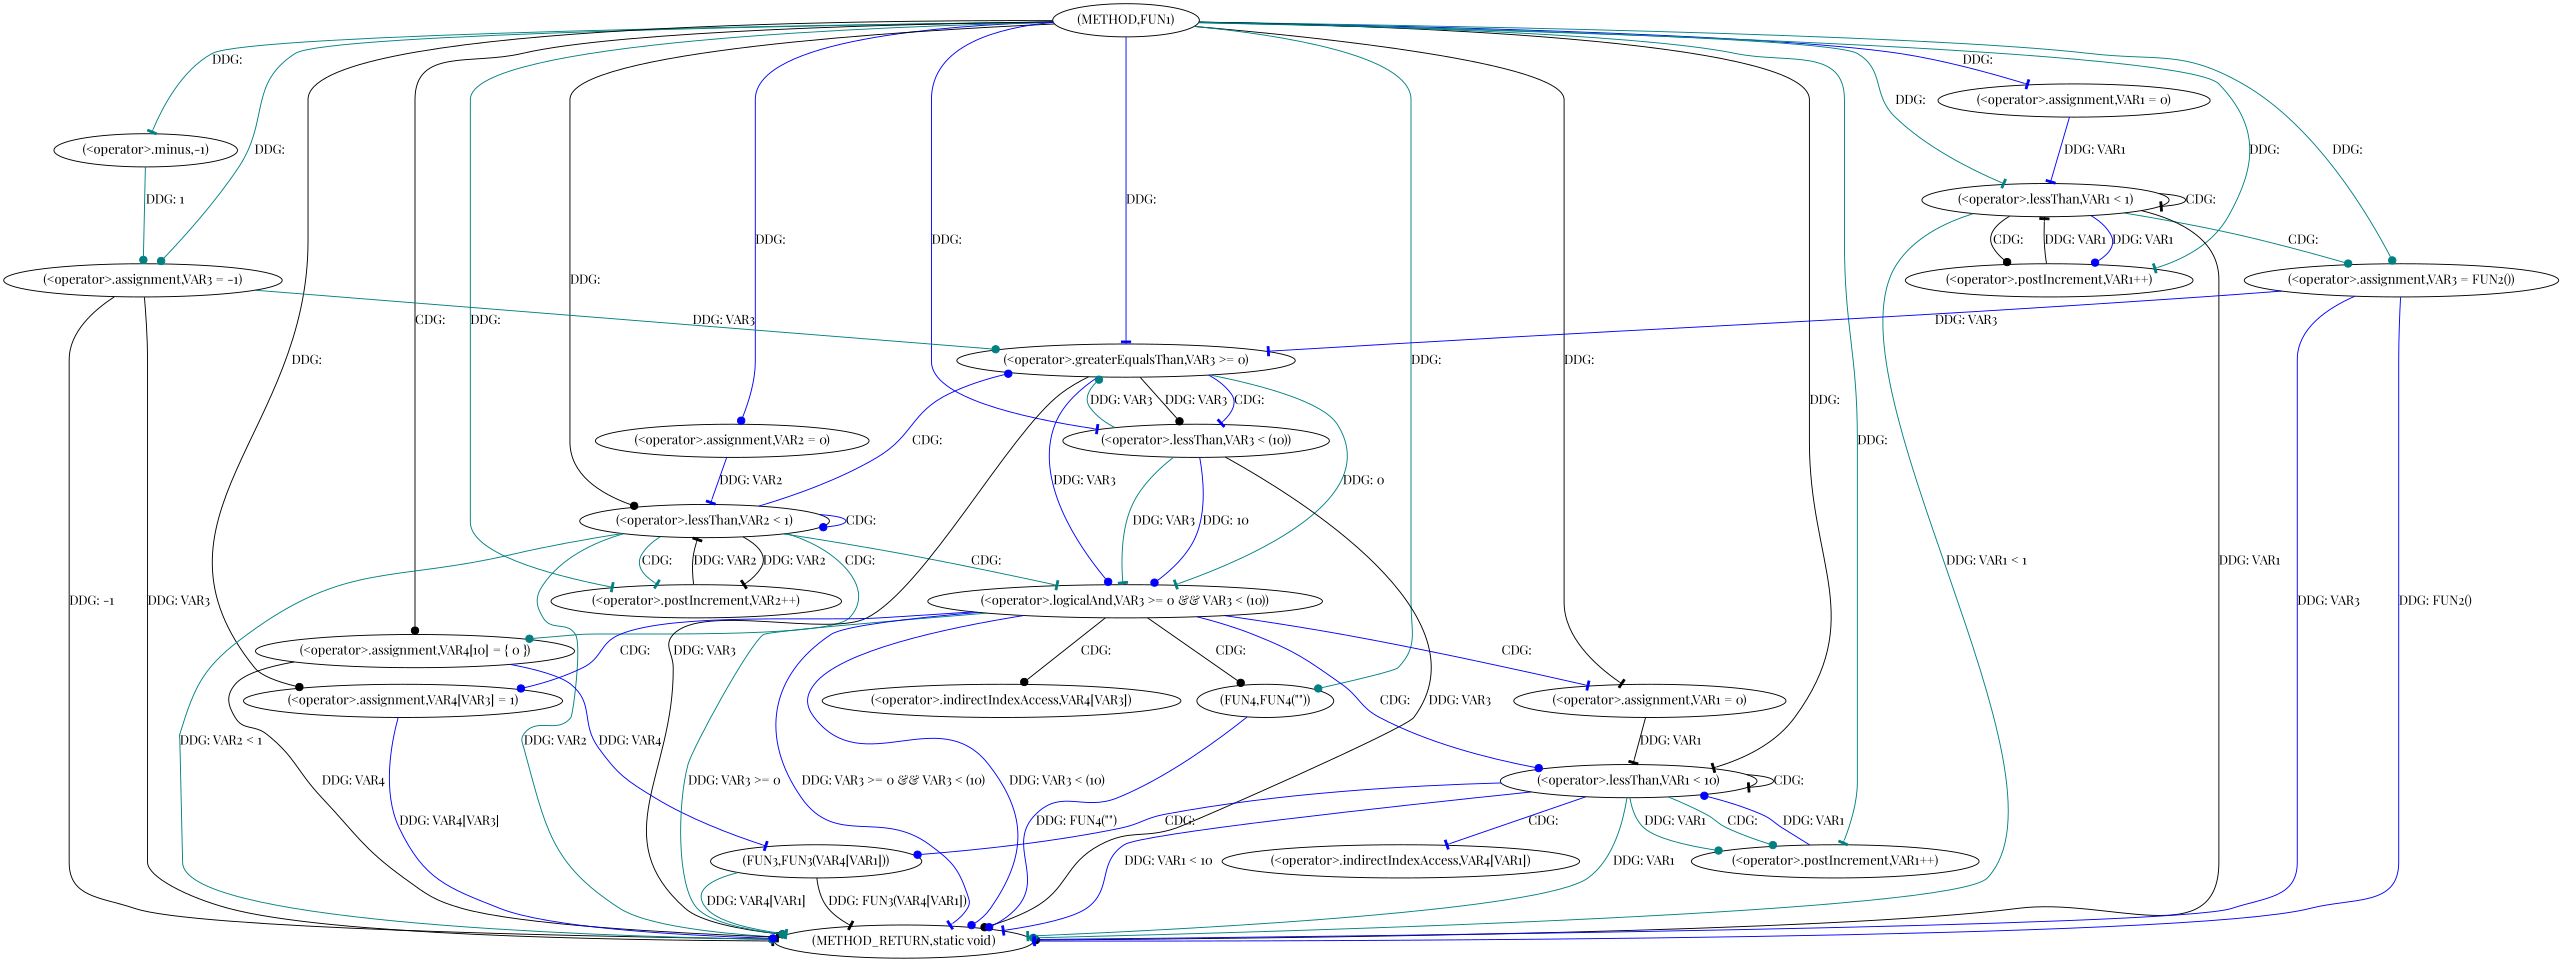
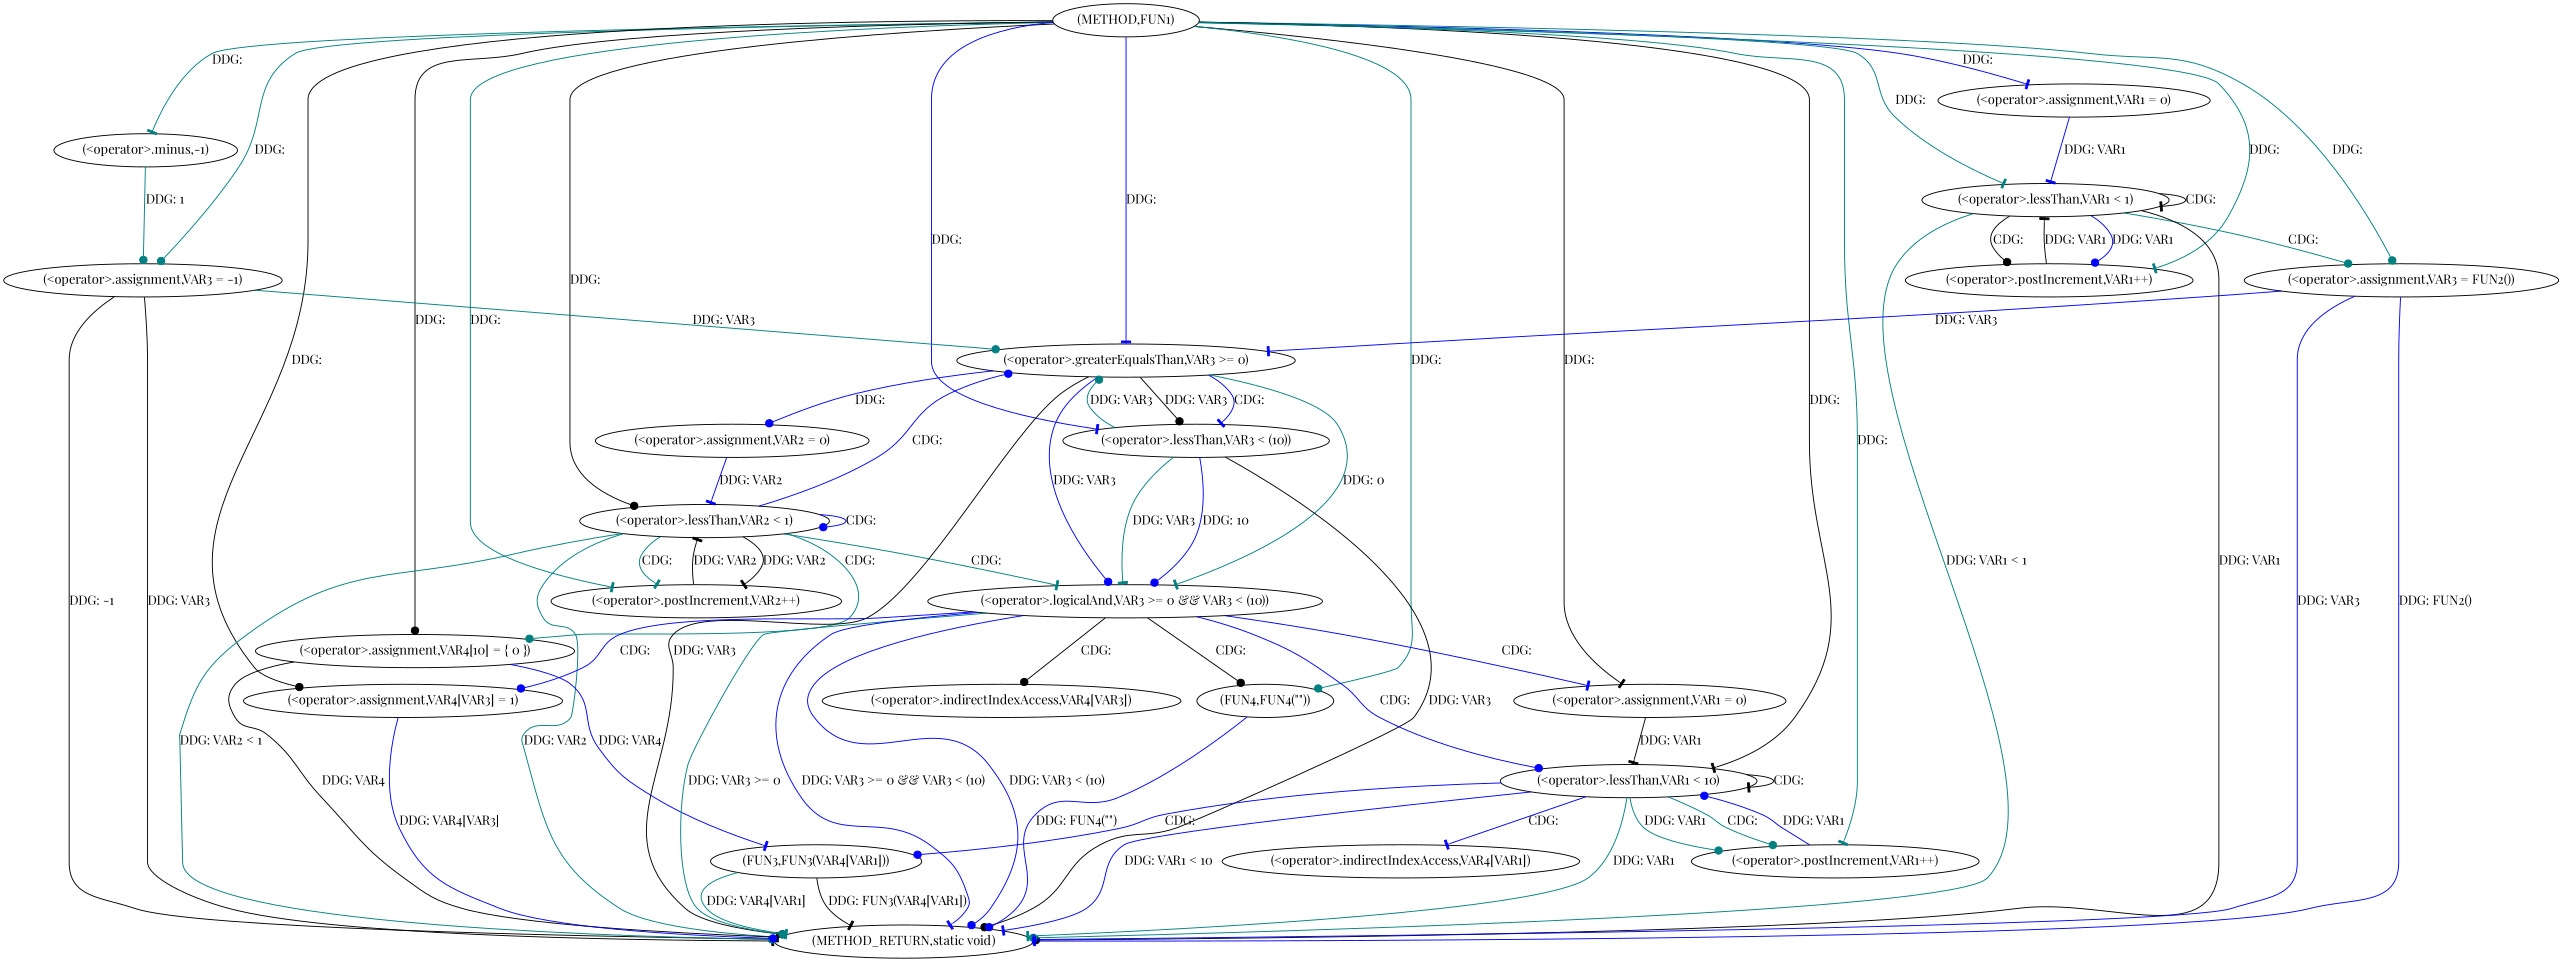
edge "(METHOD,FUN1)" -> "(<operator>.assignment,VAR2 = 0)": now "(<operator>.greaterEqualsThan,VAR3 >= 0)" -> "(<operator>.assignment,VAR2 = 0)"
edge "(METHOD,FUN1)" -> "(<operator>.assignment,VAR4[10] = { 0 })": label "CDG: " -> "DDG: "
